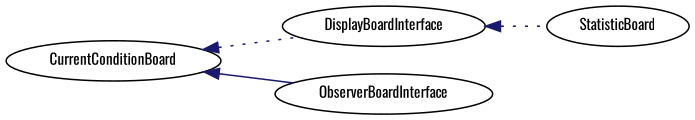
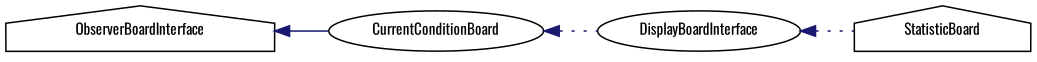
node "StatisticBoard": shape ellipse -> house
edge "ObserverBoardInterface" -> "CurrentConditionBoard": reversed
node "ObserverBoardInterface": shape ellipse -> house
